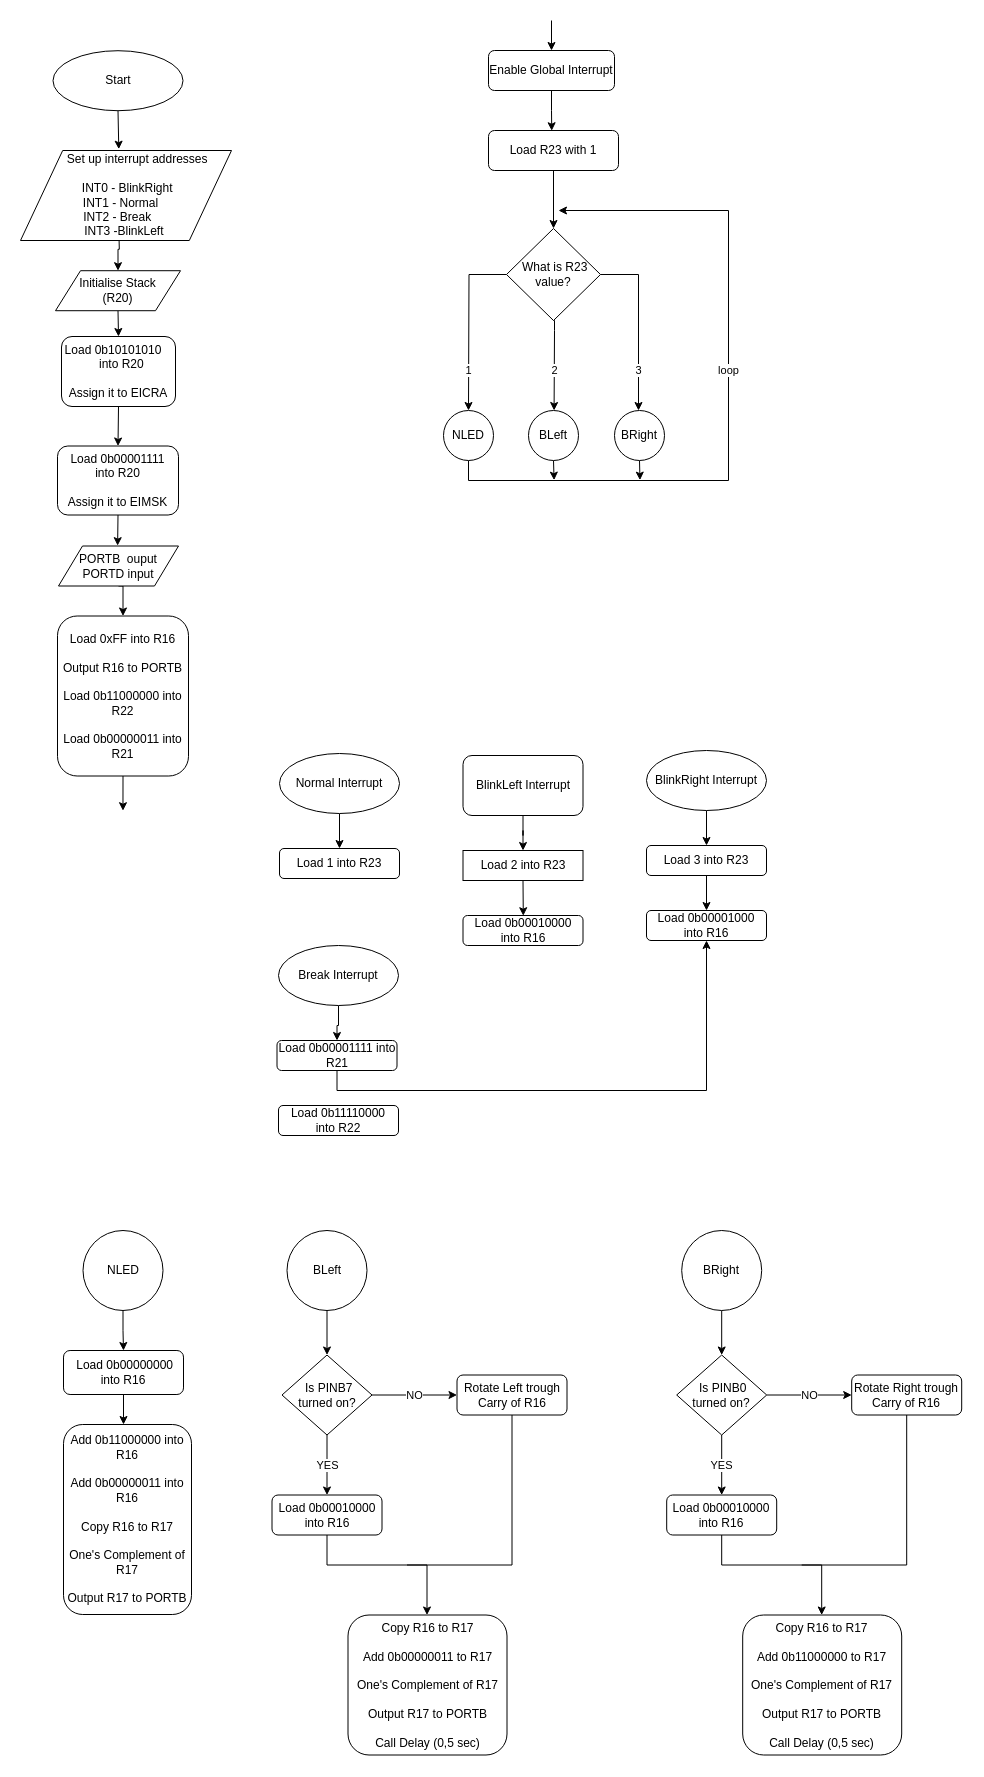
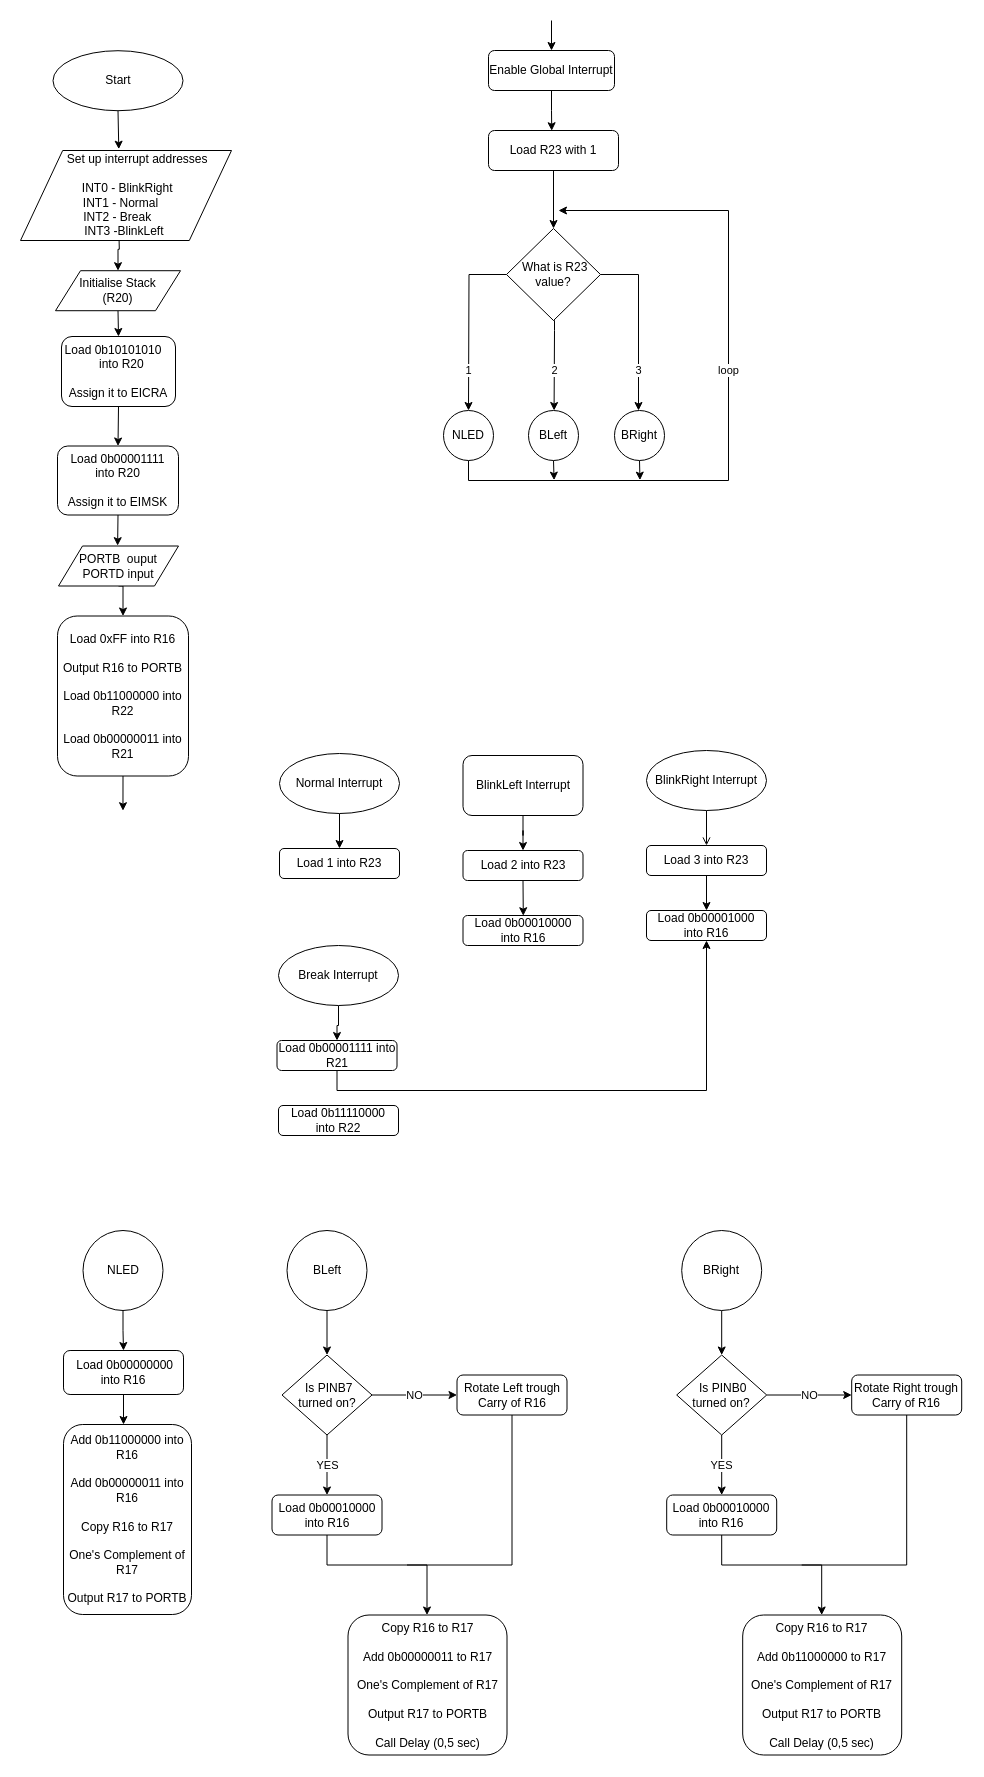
edge "BlinkRight Interrupt" -> "Load 3 into R23": arrowhead classic -> open
node "Load 2 into R23": shape rectangle -> rounded rectangle
